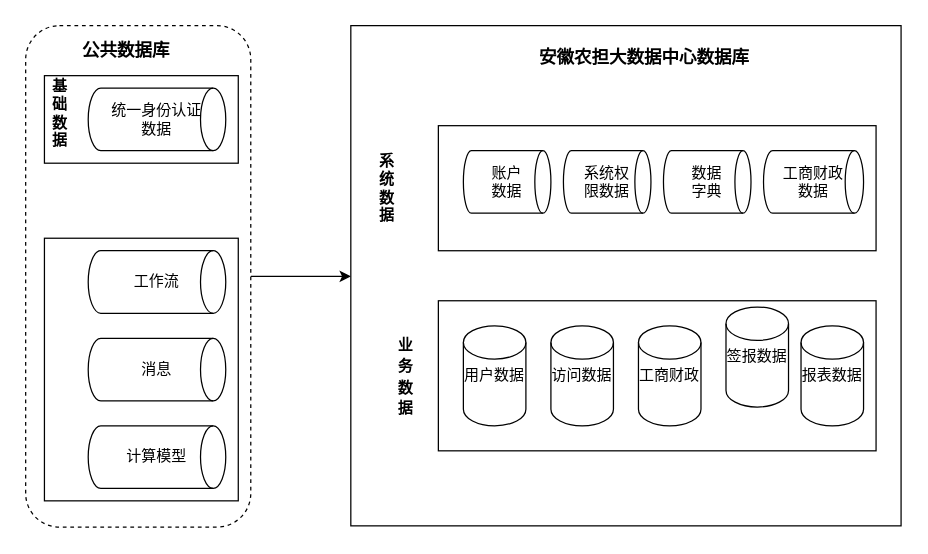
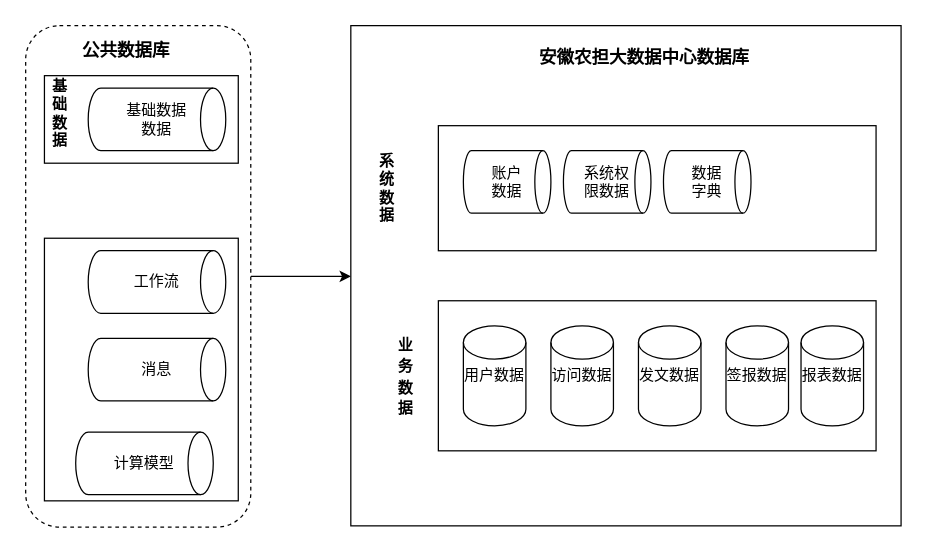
node "统一身份认证 数据": label "统一身份认证 数据" -> "基础数据 数据"
node "工商财政 数据": removed
node "签报数据": moved (757, 357) -> (757, 376)
node "工商财政": label "工商财政" -> "发文数据"
node "计算模型": moved (157, 457) -> (144, 463)
